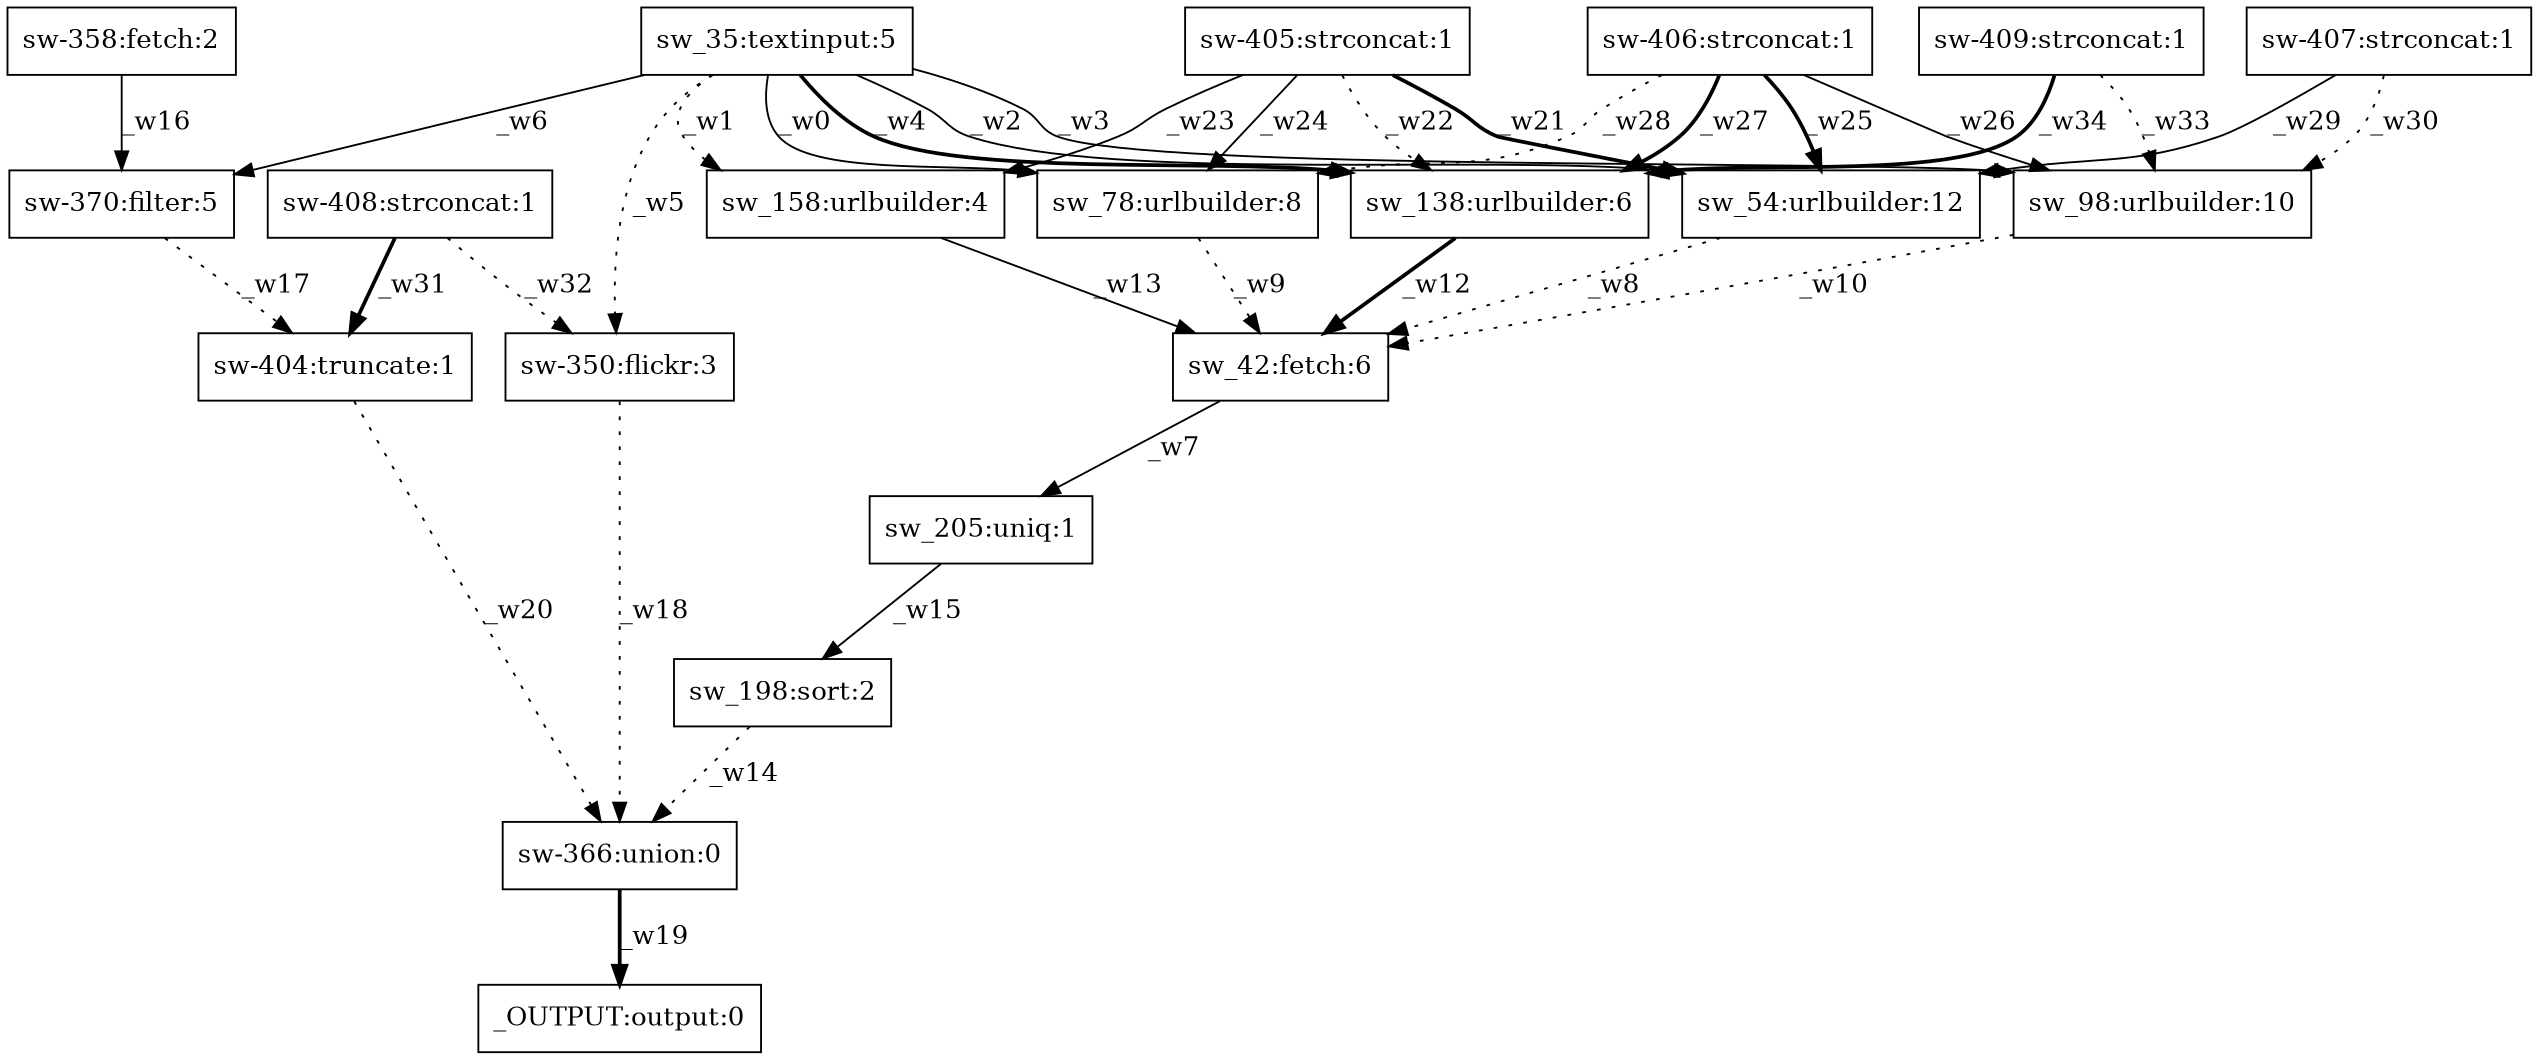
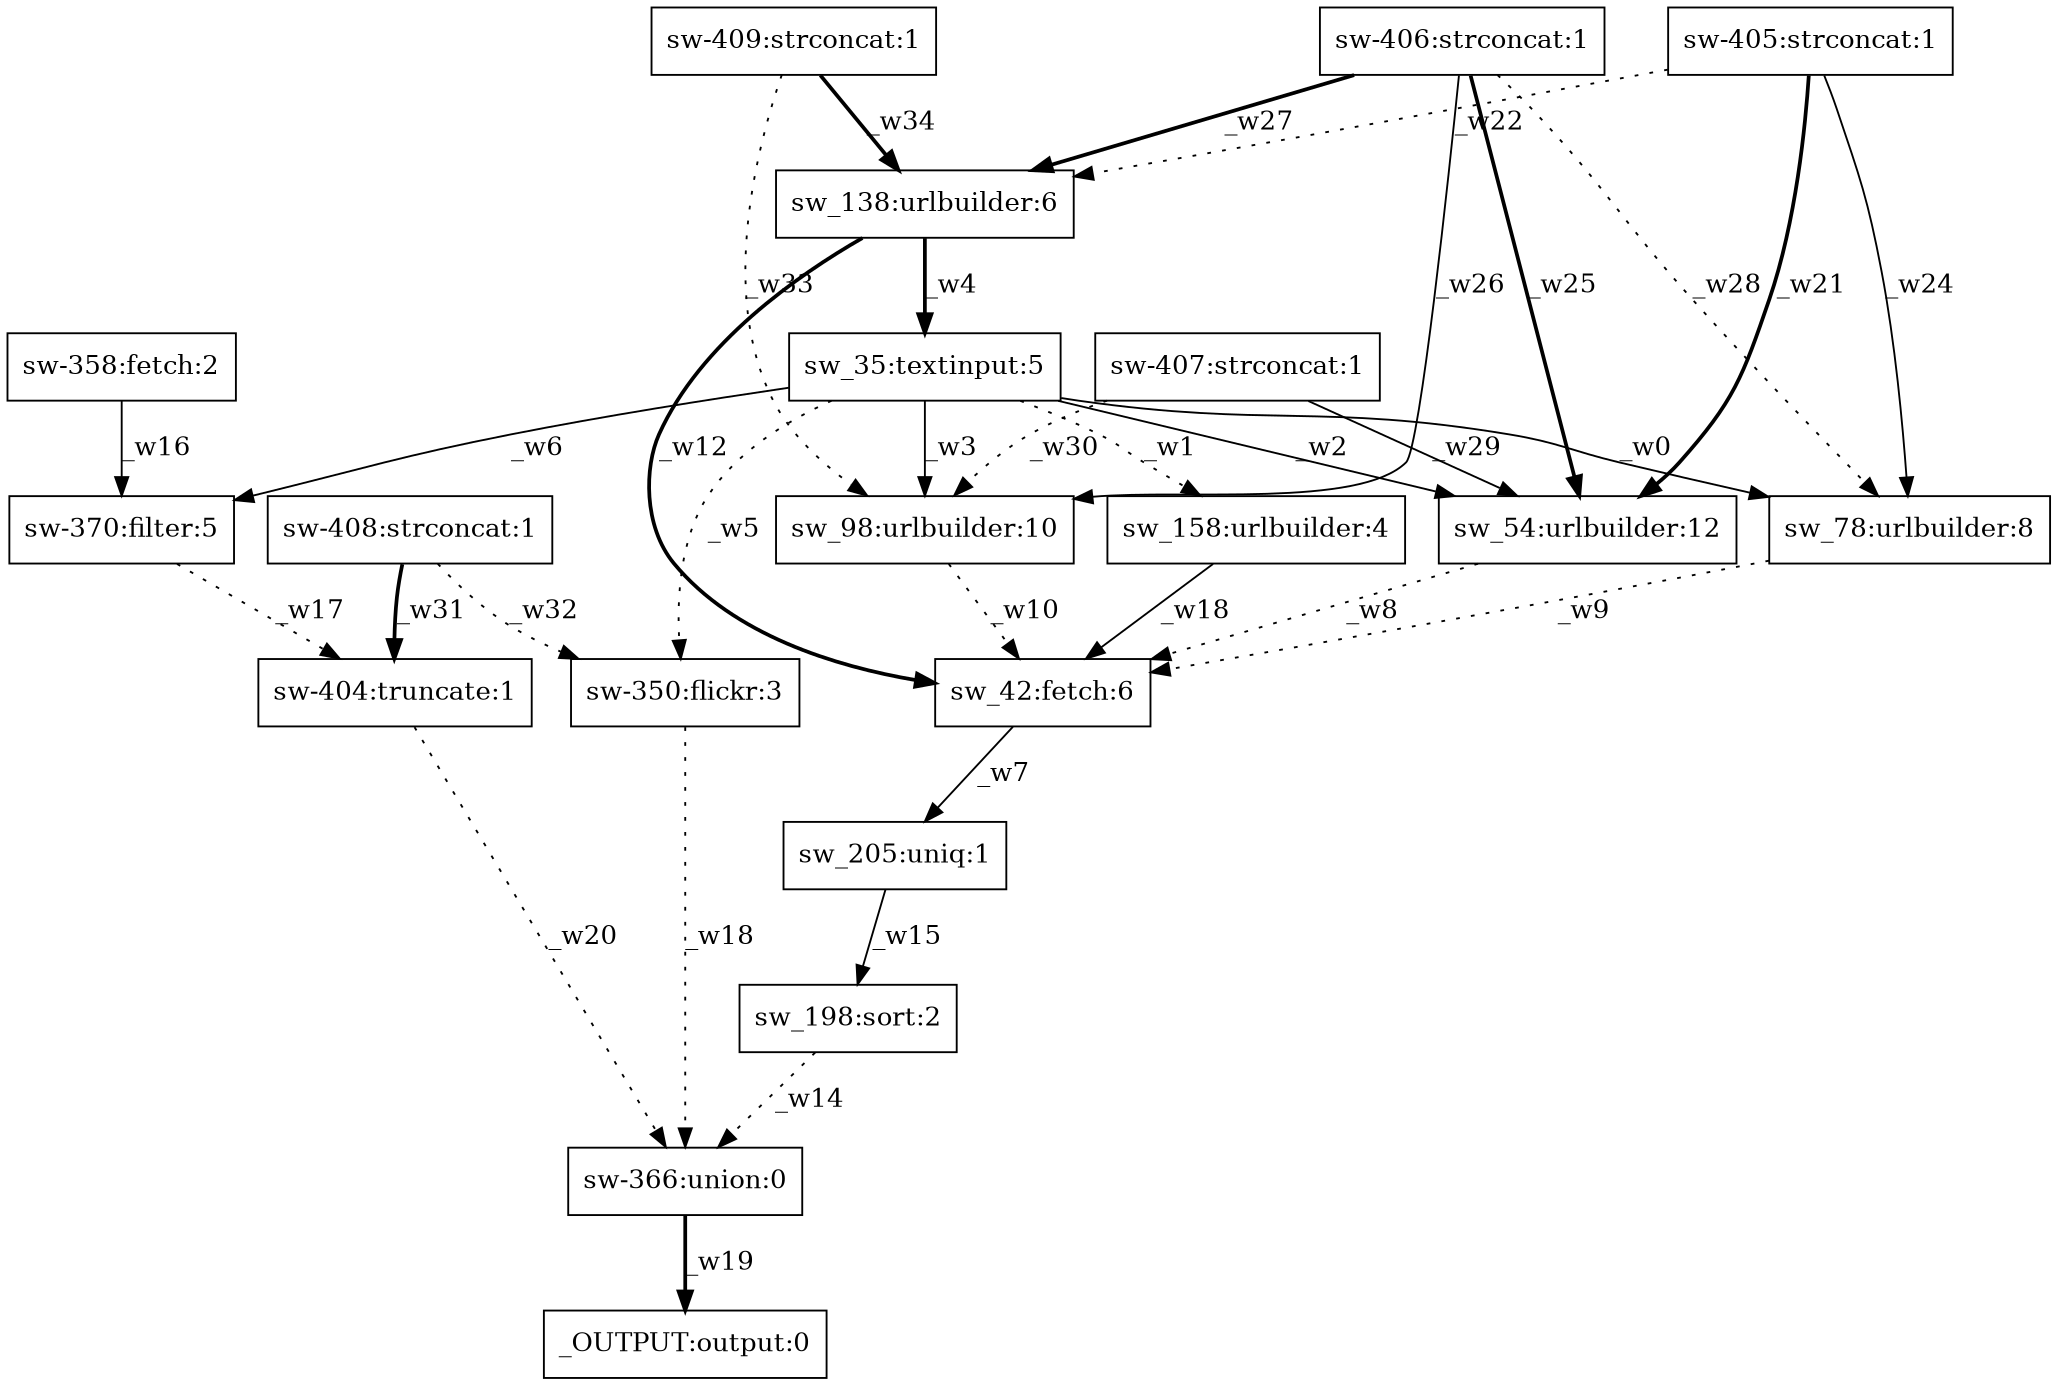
edge "sw-405:strconcat:1" -> "sw_158:urlbuilder:4": removed, label "_w23"
edge "sw_35:textinput:5" -> "sw_138:urlbuilder:6": reversed
edge "sw_158:urlbuilder:4" -> "sw_42:fetch:6": label "_w13" -> "_w18"
